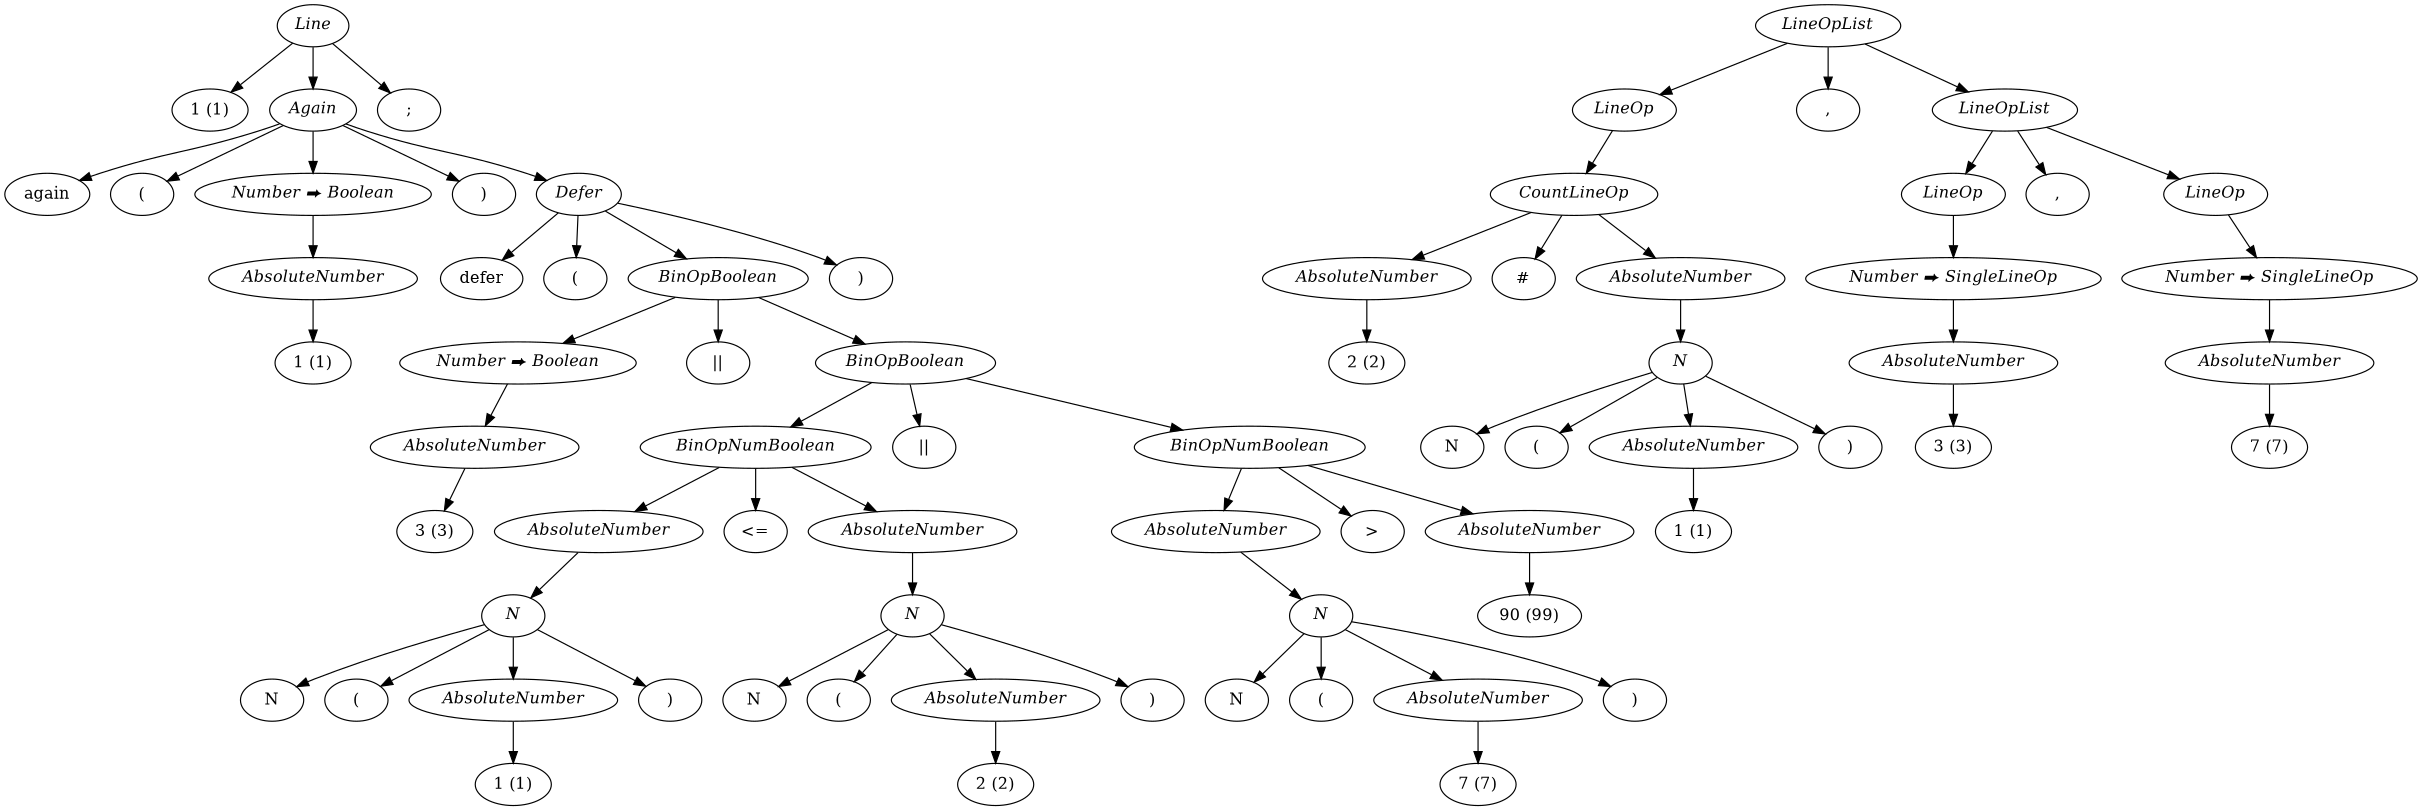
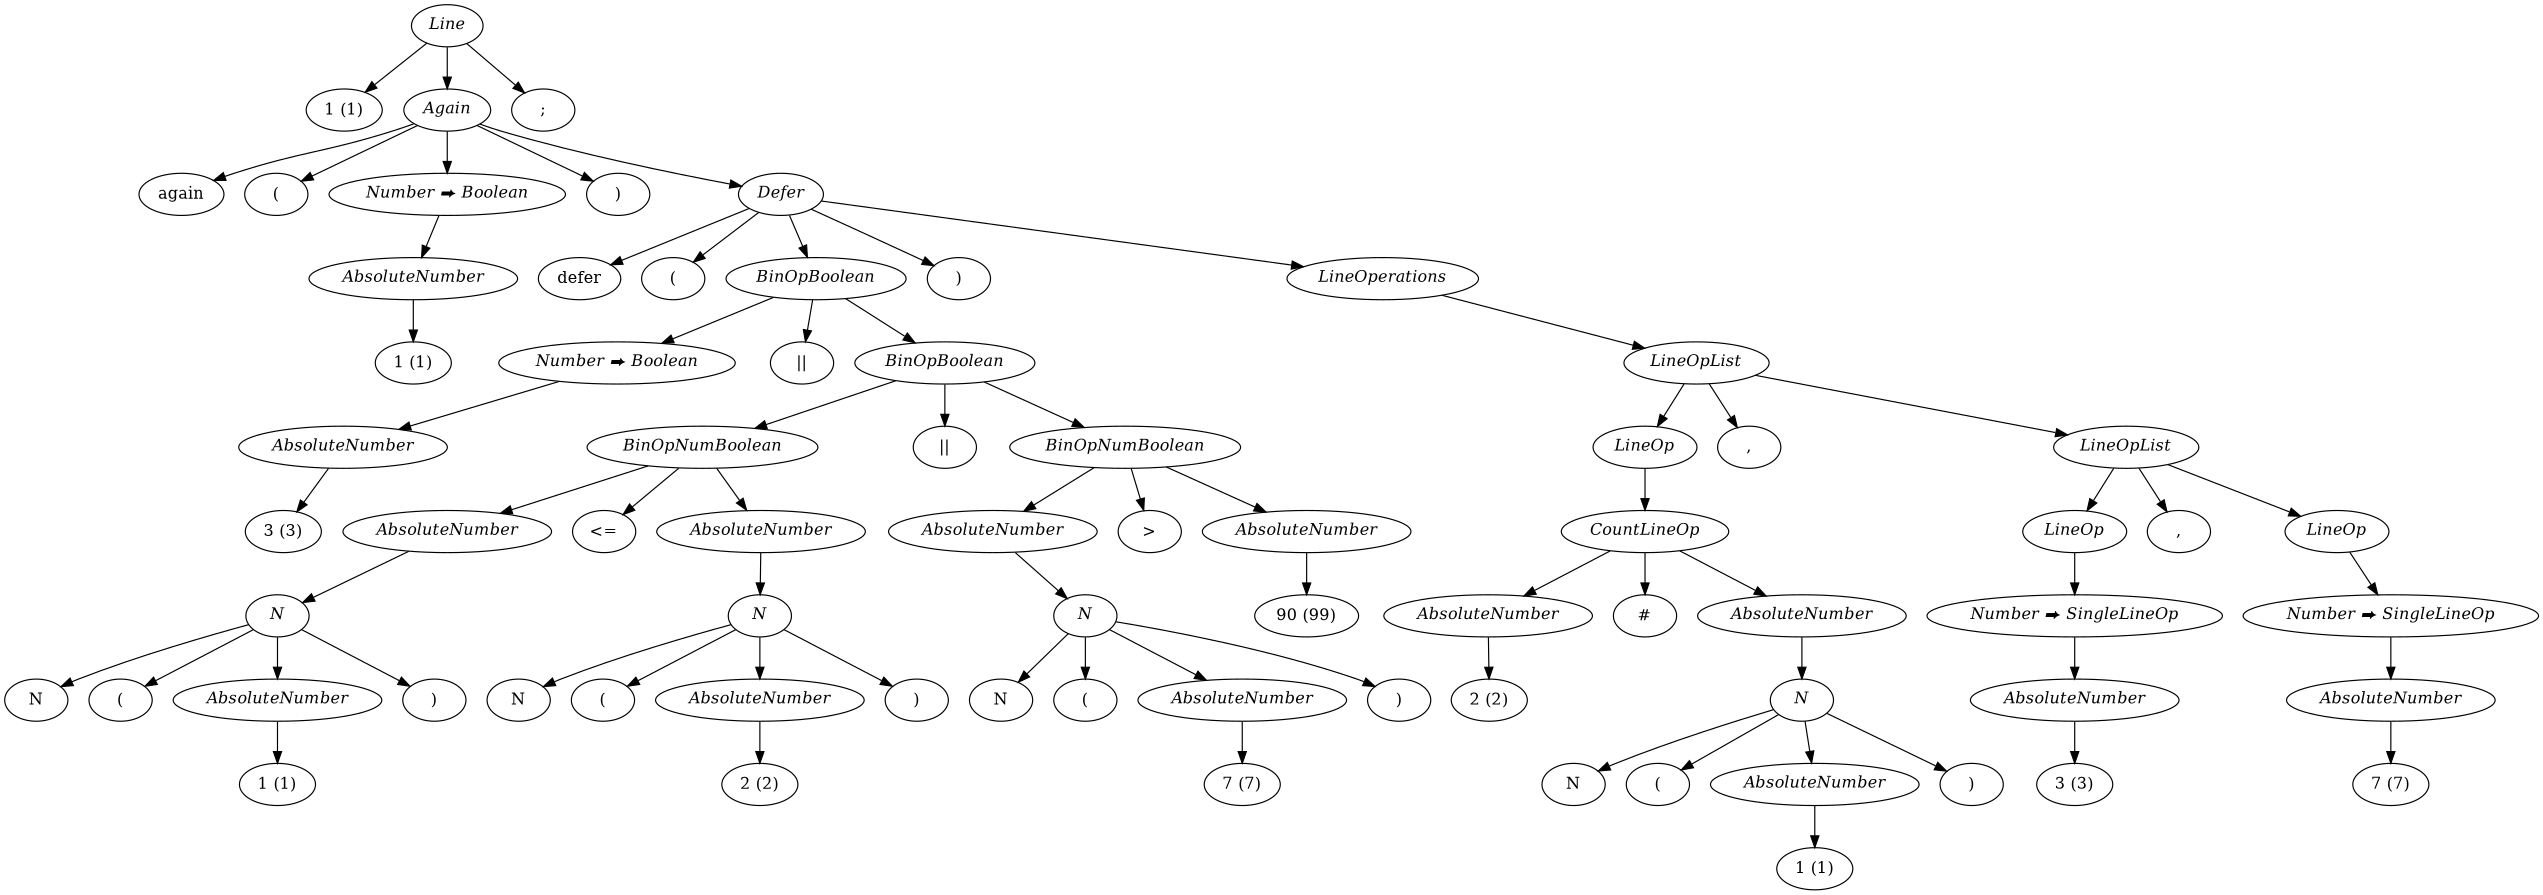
node "LineOperations": added
